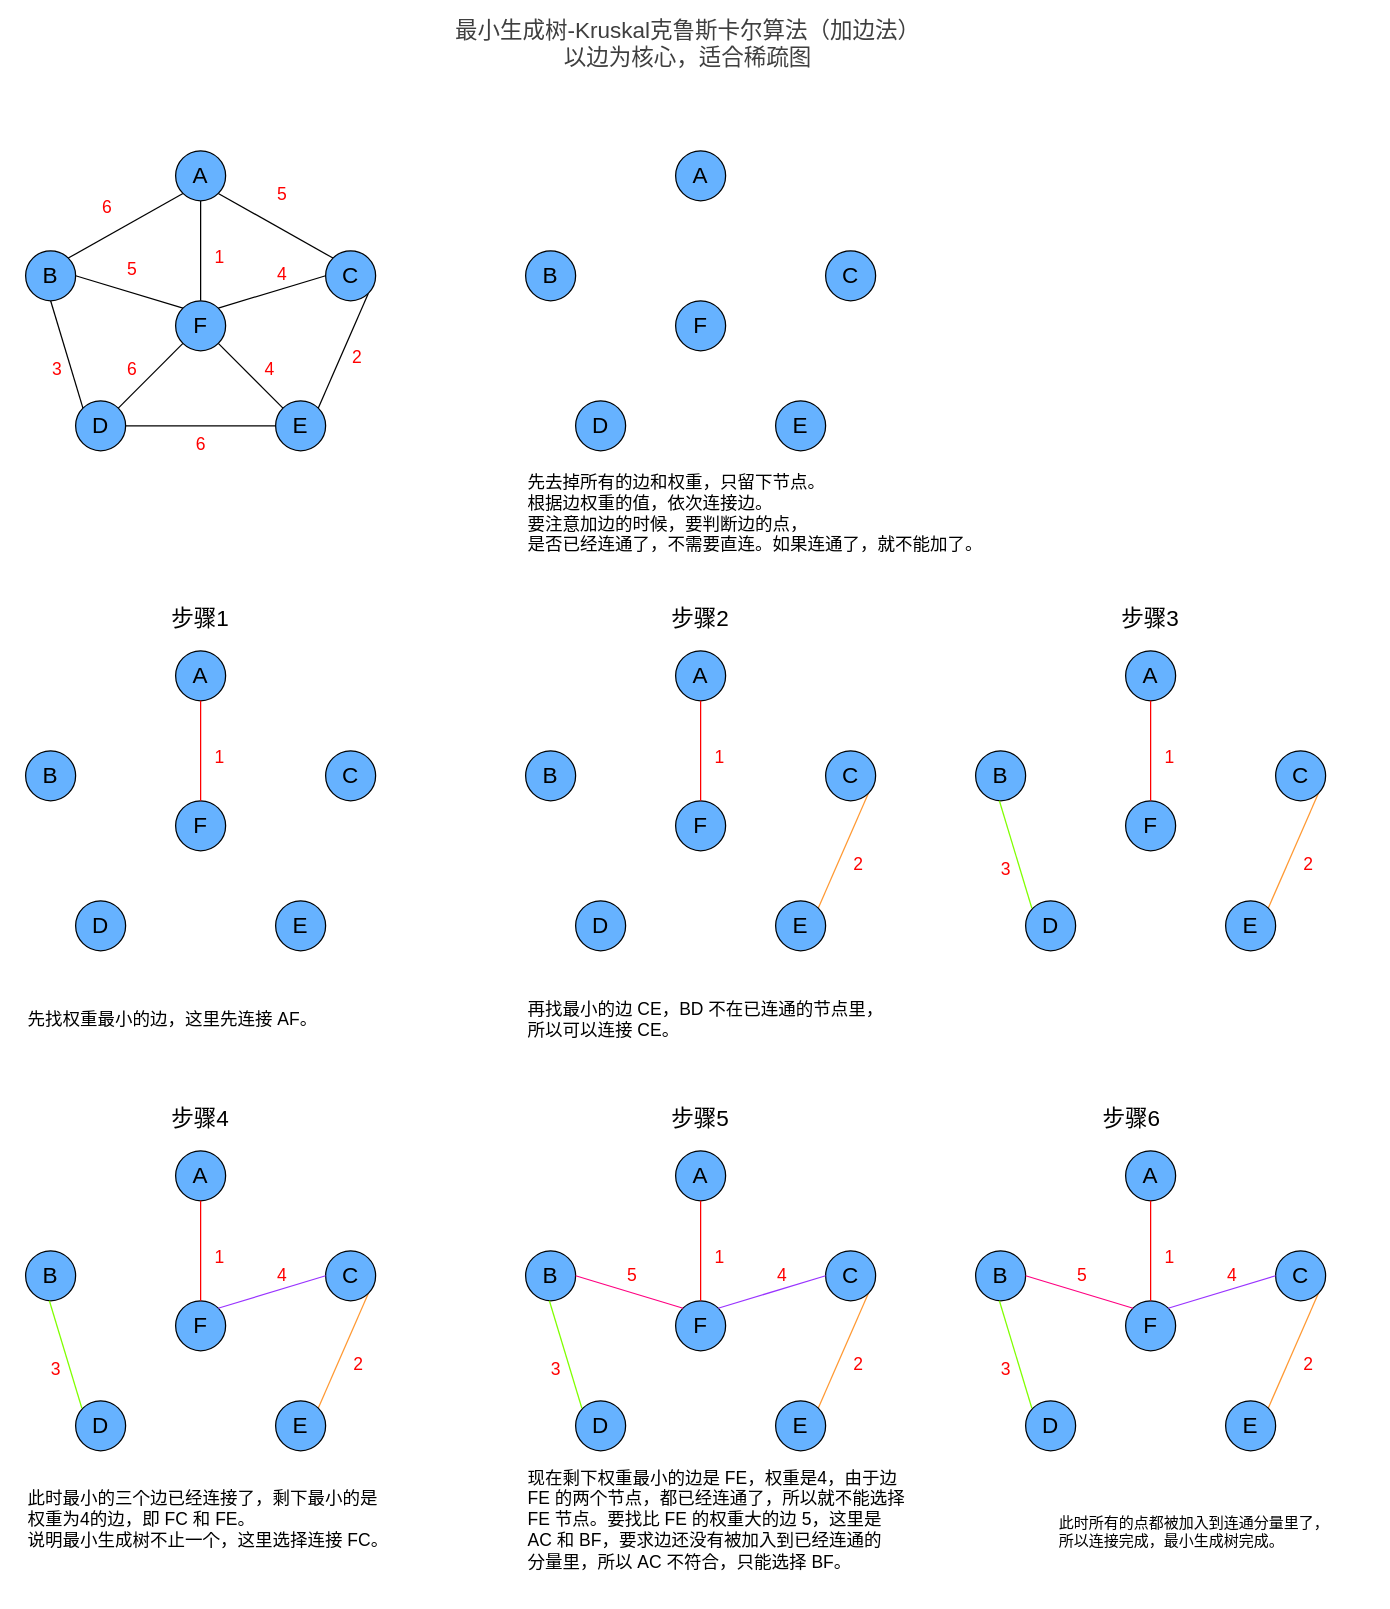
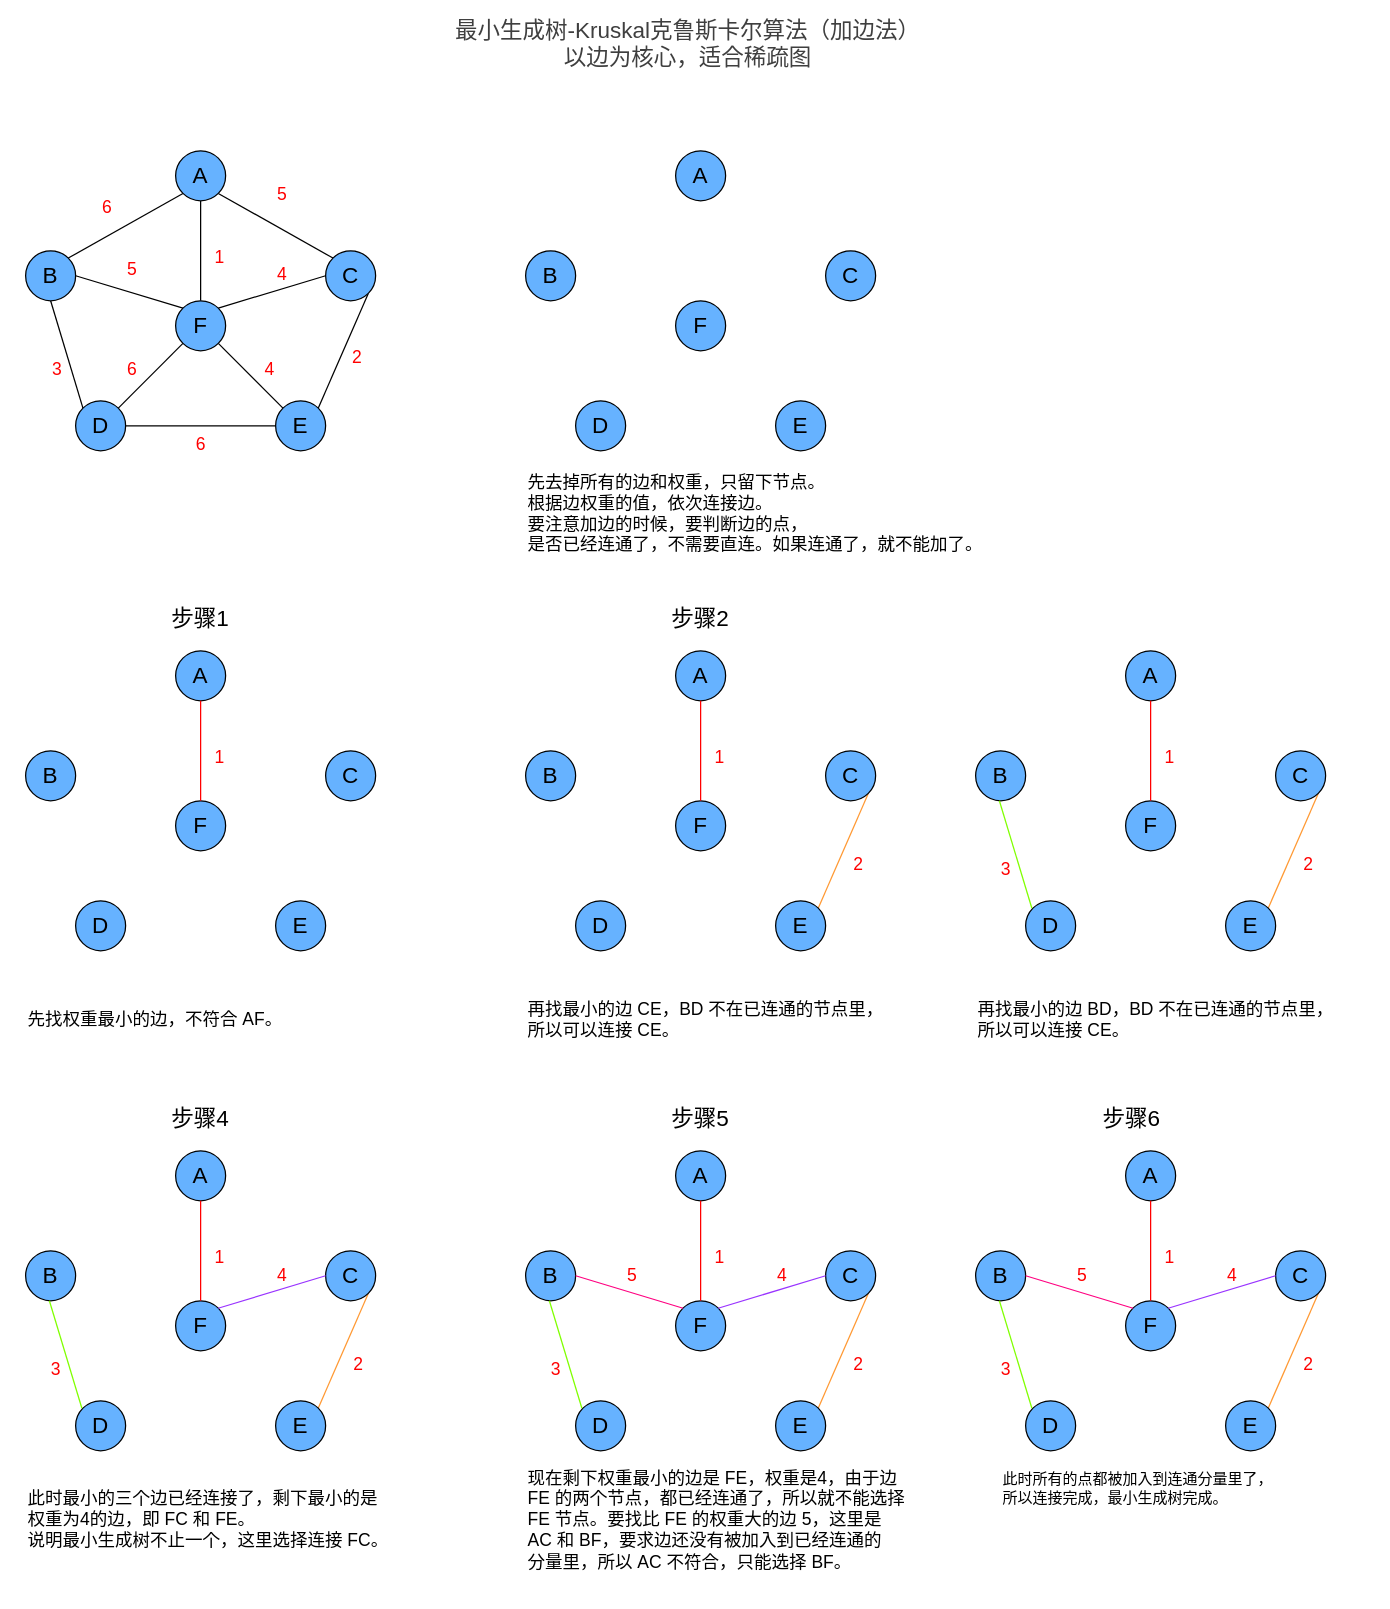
node "步骤3": removed
node "先找权重最小的边，这里先连接 AF。": label "先找权重最小的边，这里先连接 AF。" -> "先找权重最小的边，不符合 AF。"
node "再找最小的边 BD，BD 不在已连通的节点里， 所以可以连接 CE。": added
node "此时所有的点都被加入到连通分量里了， 所以连接完成，最小生成树完成。": moved (1207, 1532) -> (1151, 1488)
